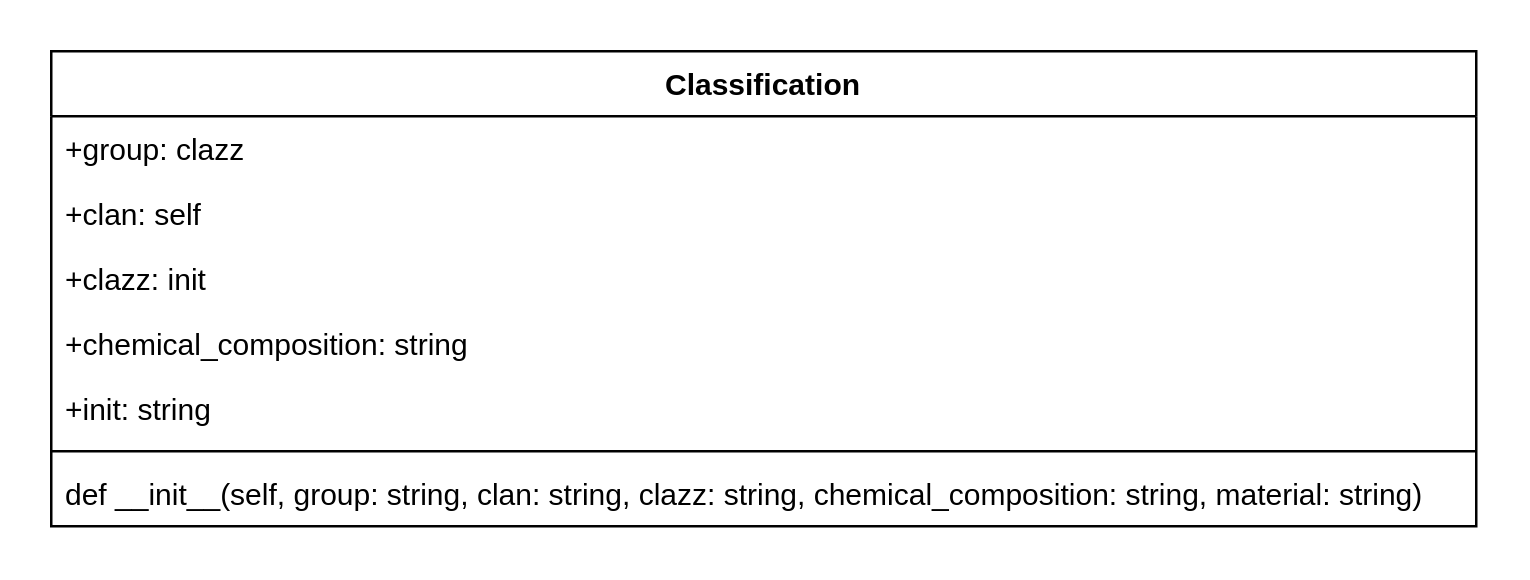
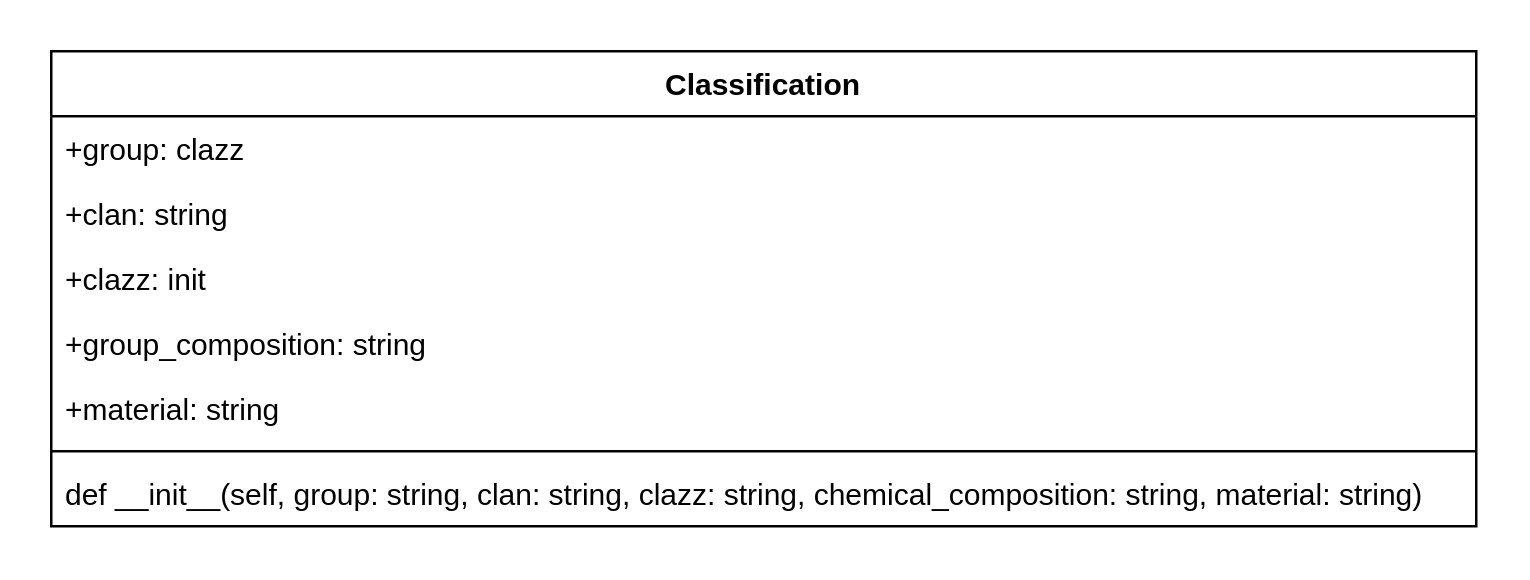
node "+clan: self": label "+clan: self" -> "+clan: string"
node "+chemical_composition: string": label "+chemical_composition: string" -> "+group_composition: string"
node "+init: string": label "+init: string" -> "+material: string"
